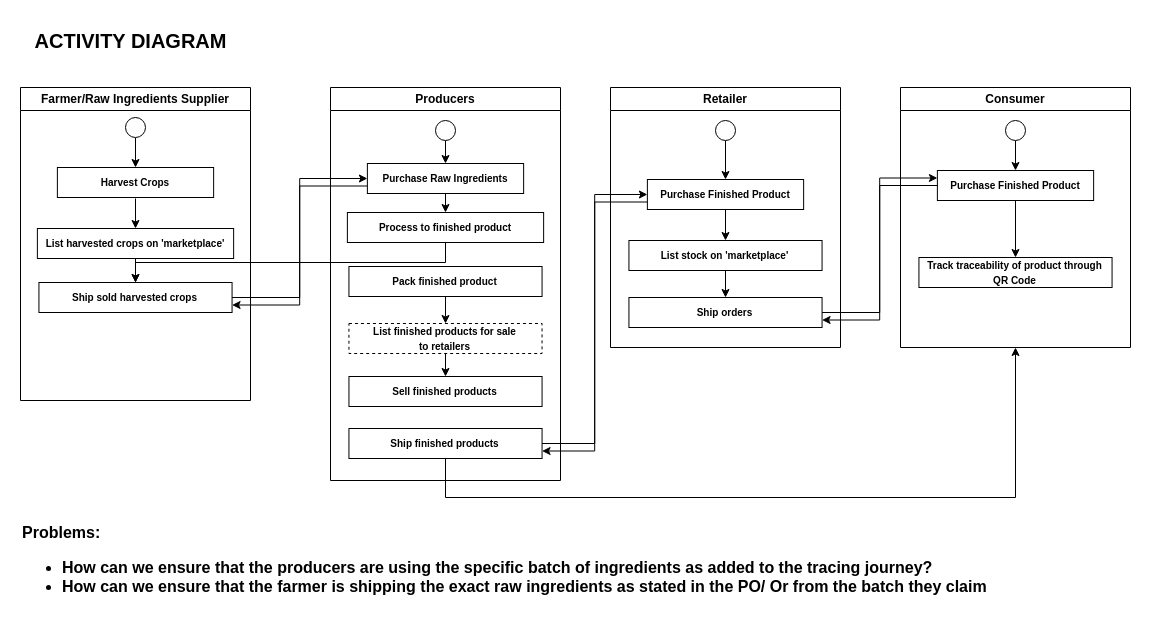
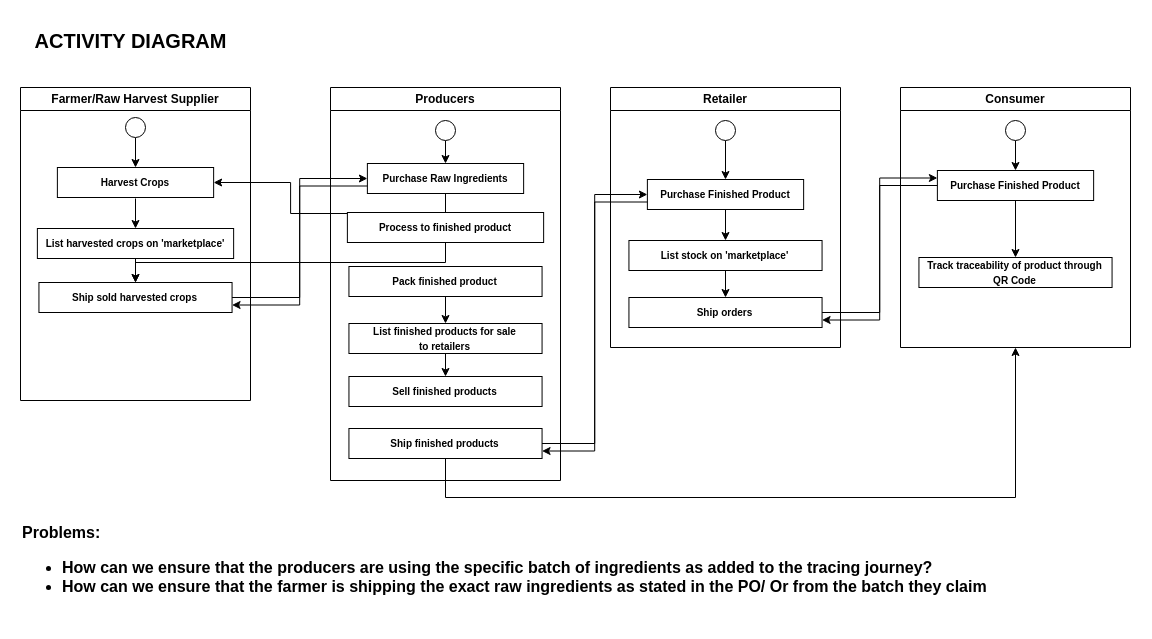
node "Farmer/Raw Ingredients Supplier": label "Farmer/Raw Ingredients Supplier" -> "Farmer/Raw Harvest Supplier"
edge "Purchase Raw Ingredients" -> "Process to finished product": now "Purchase Raw Ingredients" -> "Harvest Crops"
node "List finished products for sale to retailers": style dashed -> solid
